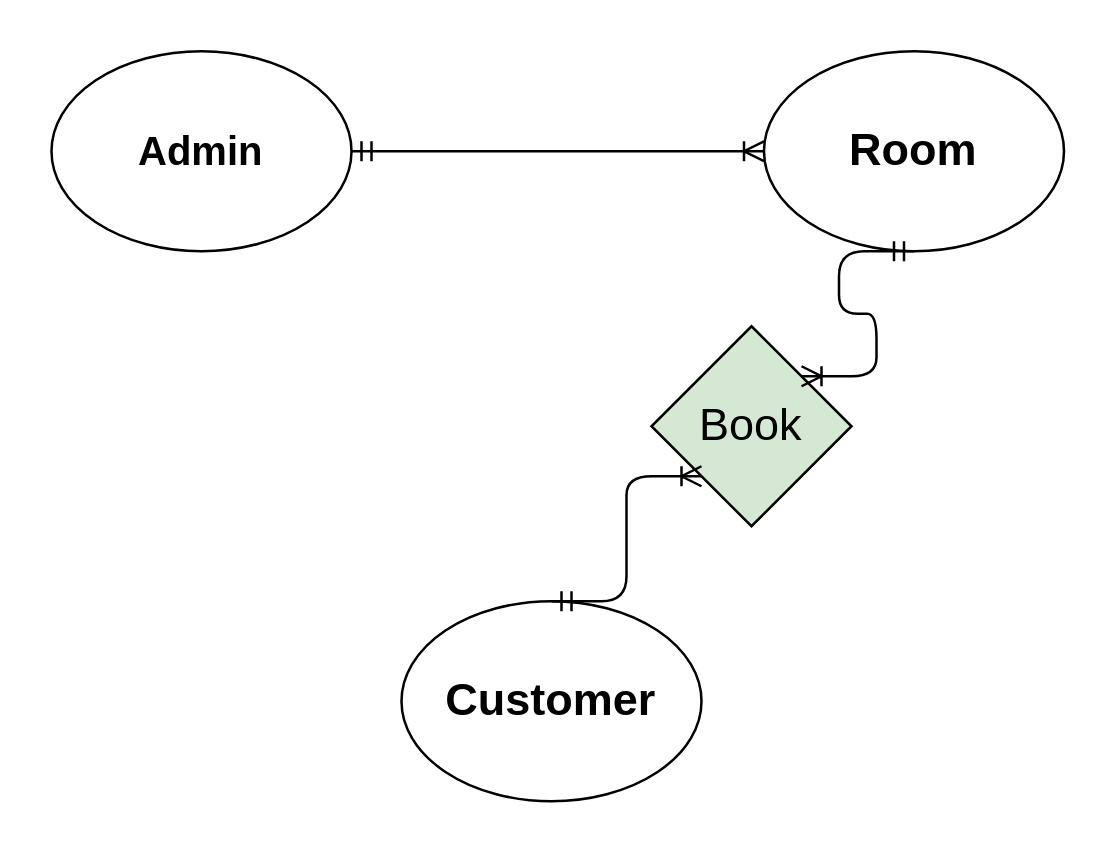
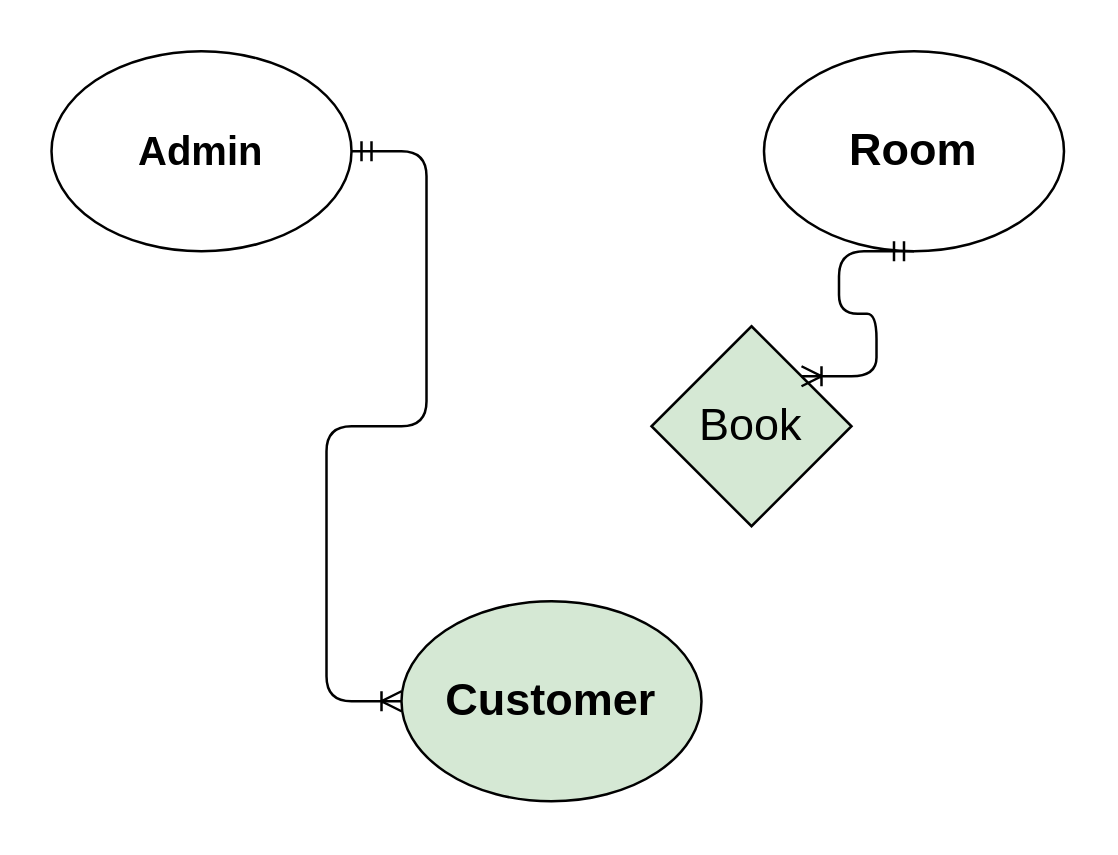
edge "Admin" -- "Room": now "Admin" -- "Customer"
edge "Book" -- "Customer": removed
node "Customer": fillcolor #ffffff -> #d5e8d4
